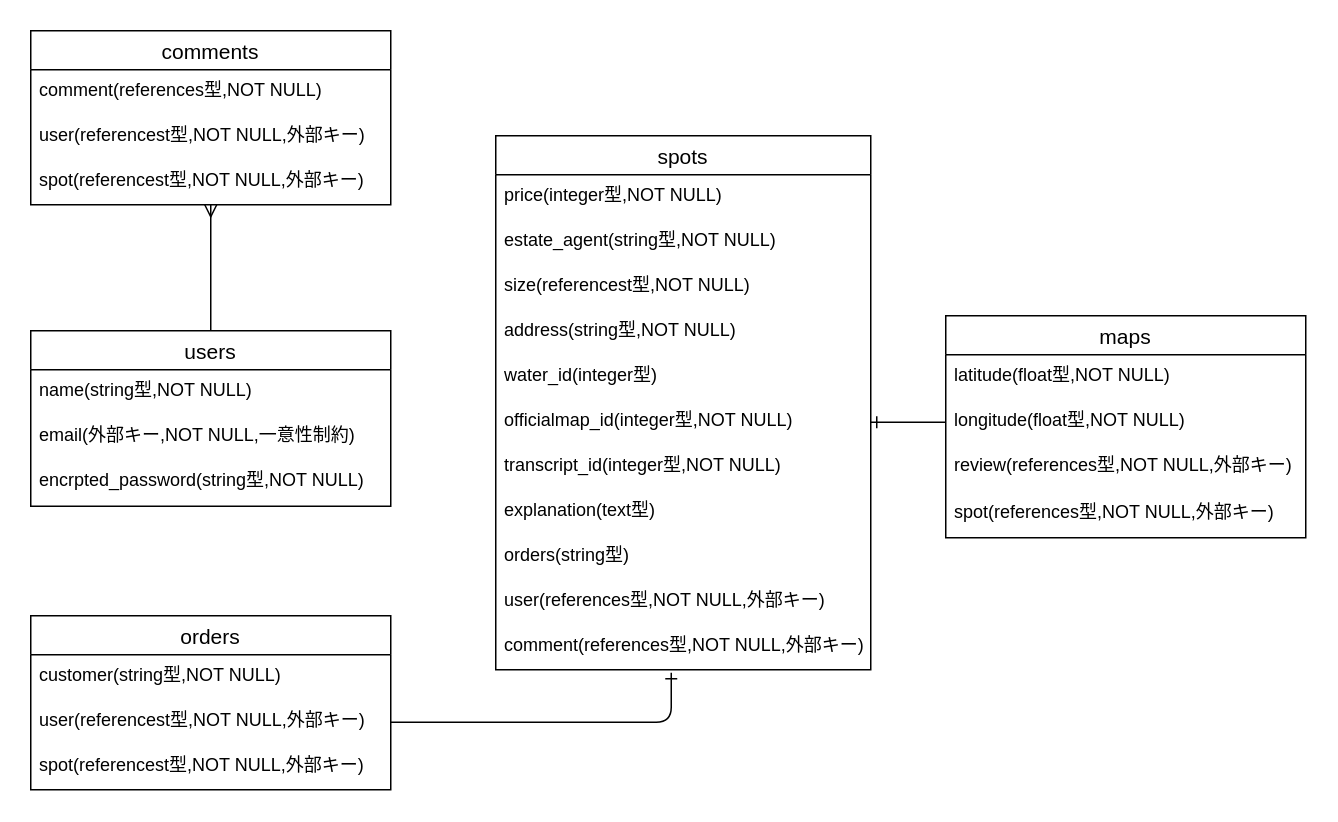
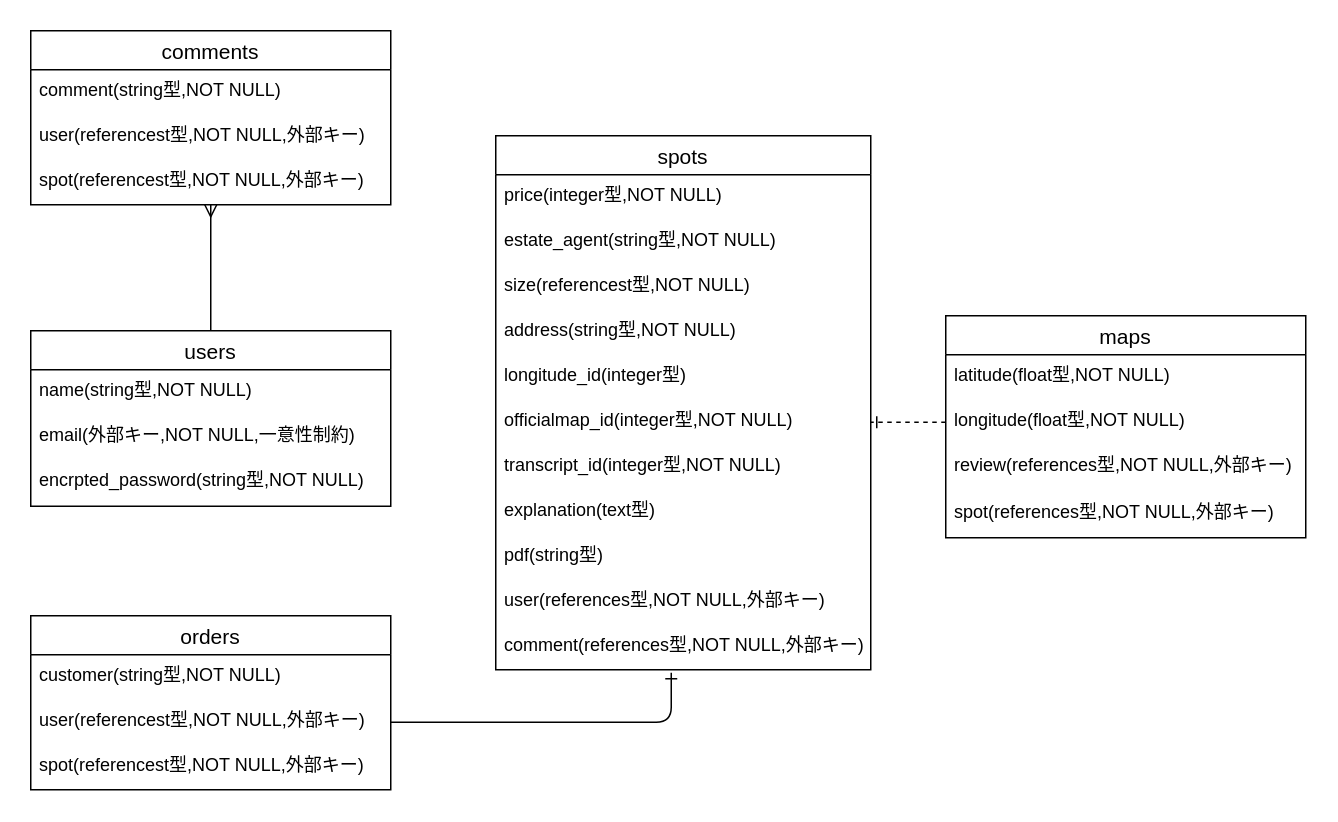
node "comment(references型,NOT NULL)": label "comment(references型,NOT NULL)" -> "comment(string型,NOT NULL)"
node "water_id(integer型)": label "water_id(integer型)" -> "longitude_id(integer型)"
edge "longitude(float型,NOT NULL)" -> "officialmap_id(integer型,NOT NULL)": style solid -> dashed
node "orders(string型)": label "orders(string型)" -> "pdf(string型)"
